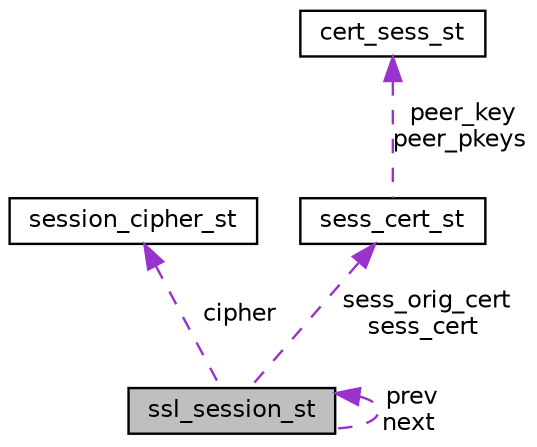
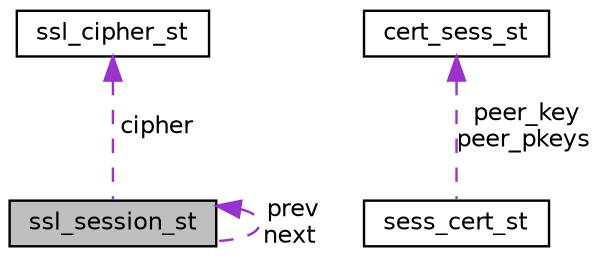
node "session_cipher_st": label "session_cipher_st" -> "ssl_cipher_st"
edge "ssl_session_st" -> "sess_cert_st": removed, label "sess_orig_cert sess_cert"
